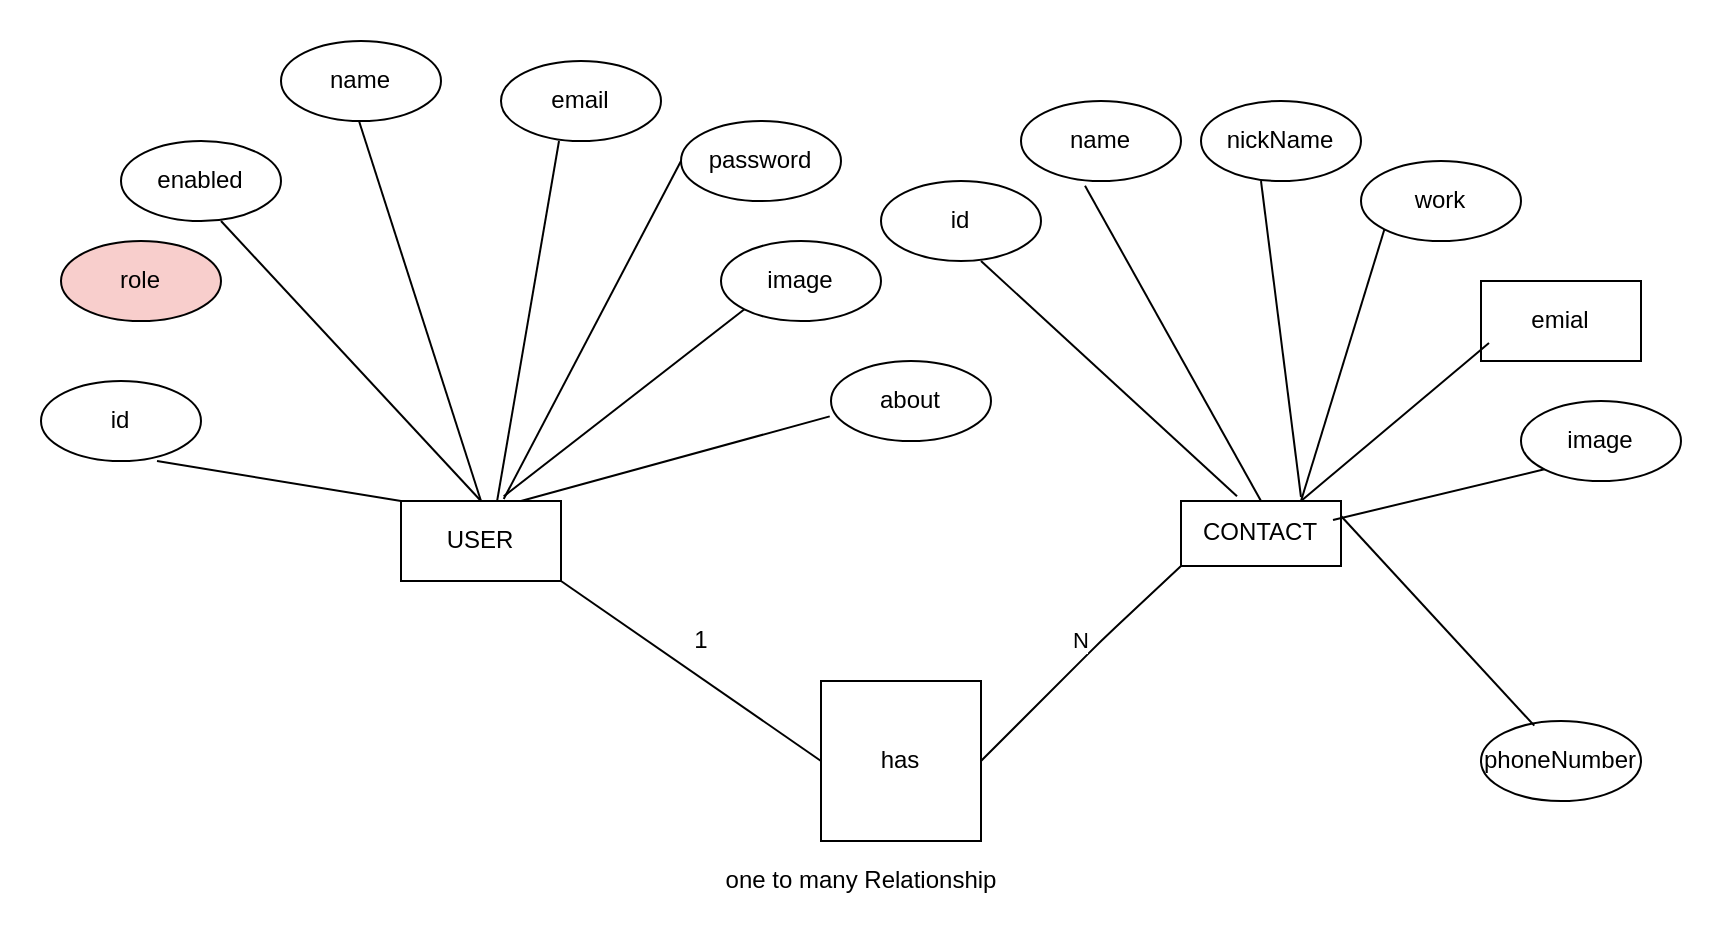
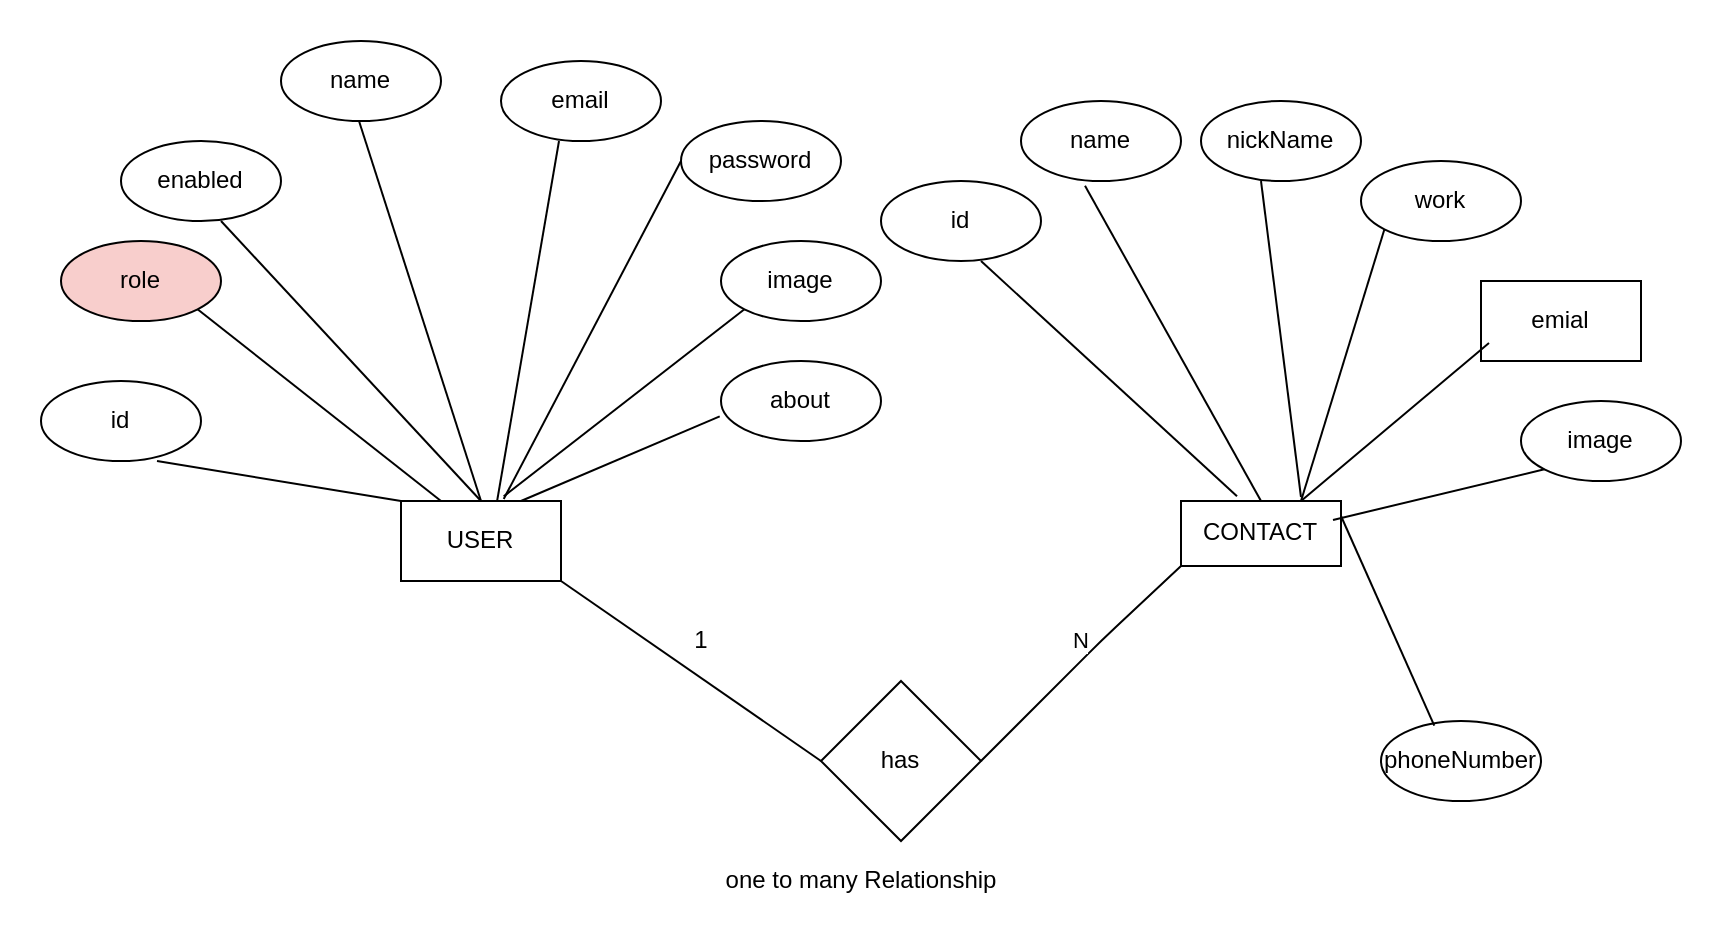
node "about": moved (911, 401) -> (801, 401)
edge "role" -- "USER": added
node "has": shape rectangle -> diamond
node "phoneNumber": moved (1561, 761) -> (1461, 761)
